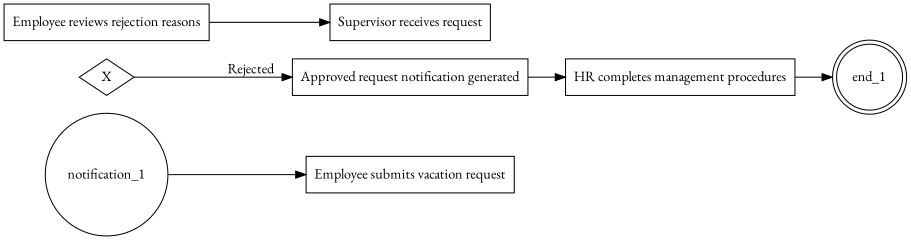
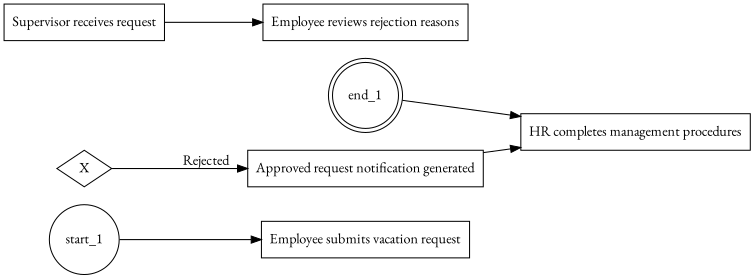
edge "Employee reviews rejection reasons" -> "Supervisor receives request": reversed
edge "HR completes management procedures" -> "end_1": reversed
node "notification_1": label "notification_1" -> "start_1"
